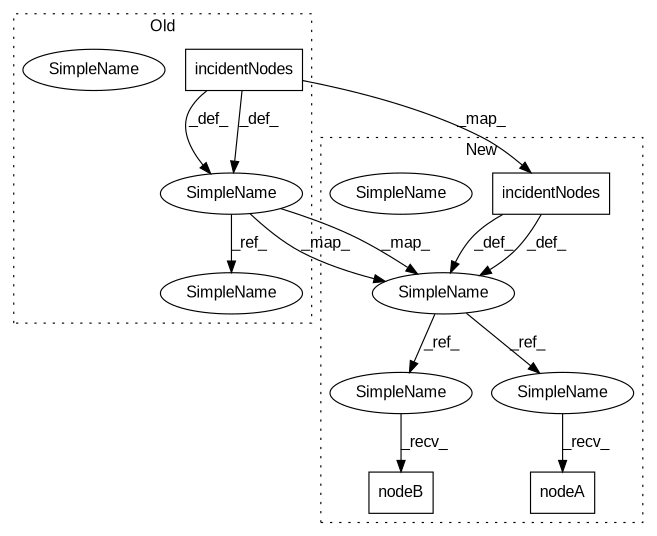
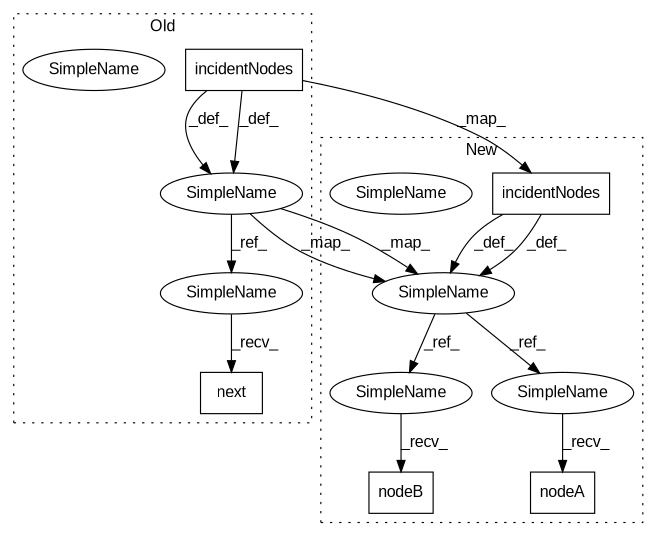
node "next": added
